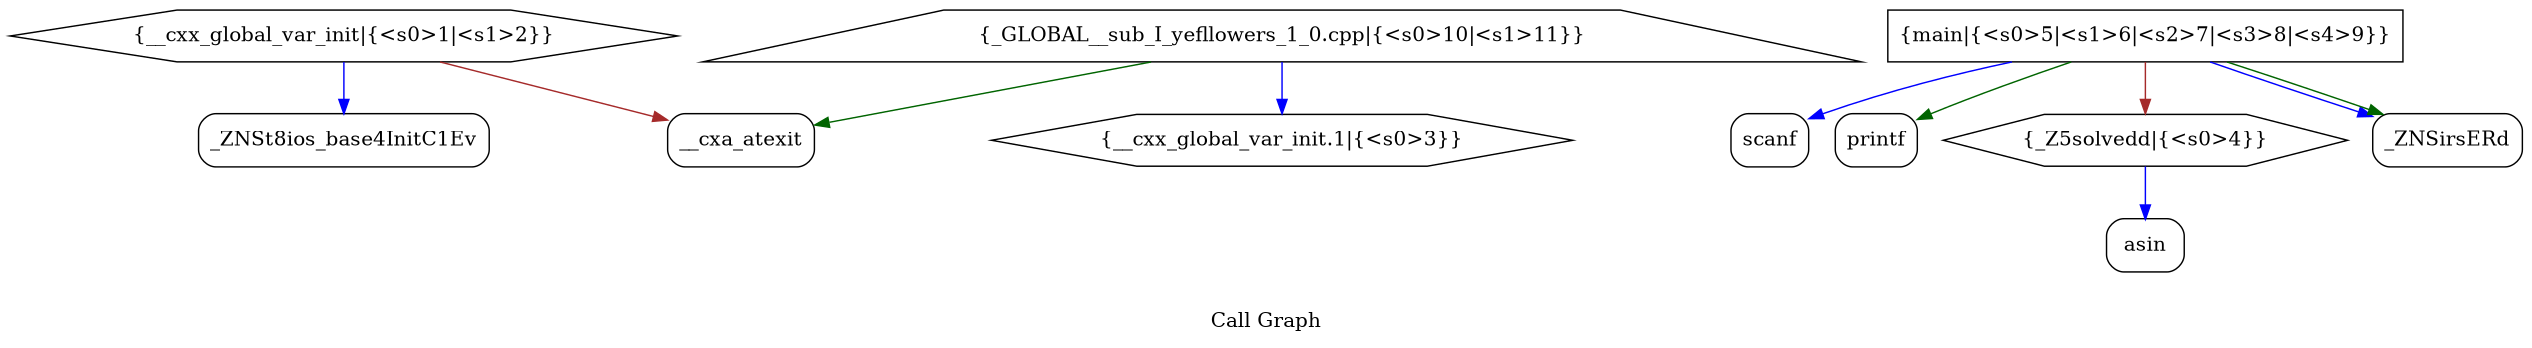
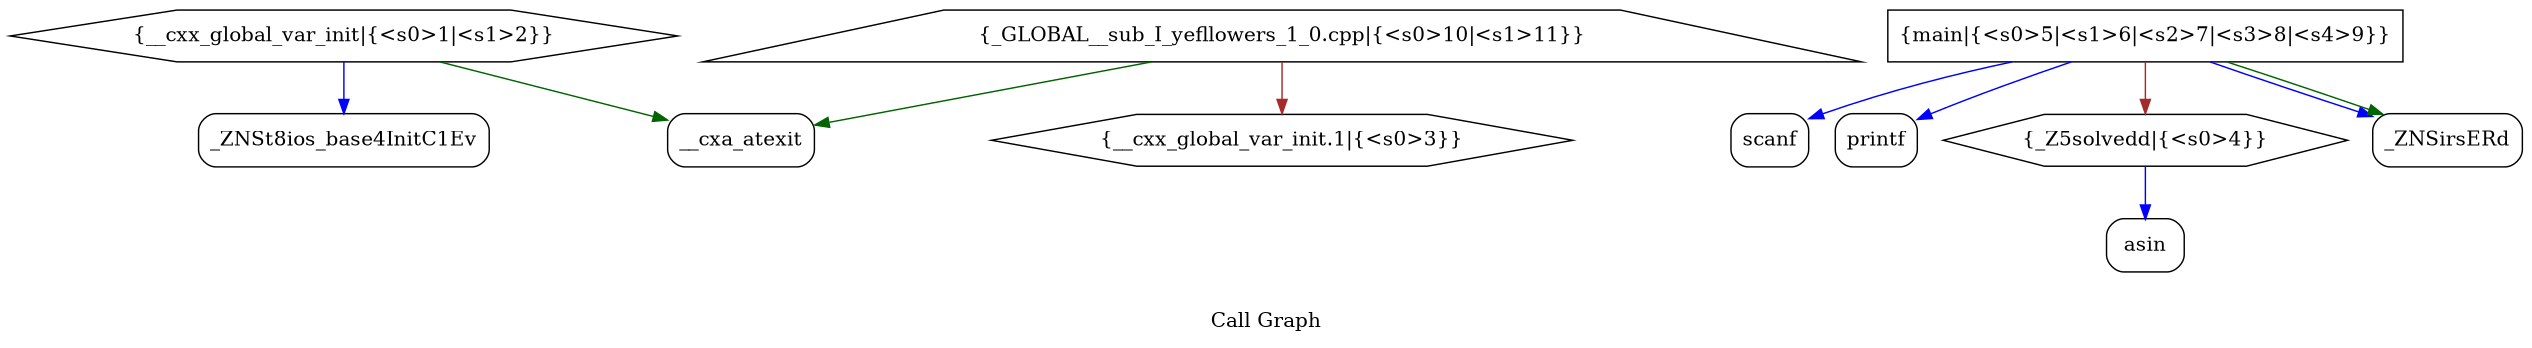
edge "{_GLOBAL__sub_I_yefllowers_1_0.cpp|{<s0>10|<s1>11}}" -> "{__cxx_global_var_init.1|{<s0>3}}": color blue -> brown
edge "{main|{<s0>5|<s1>6|<s2>7|<s3>8|<s4>9}}" -> "printf": color darkgreen -> blue
edge "{__cxx_global_var_init|{<s0>1|<s1>2}}" -> "__cxa_atexit": color brown -> darkgreen
